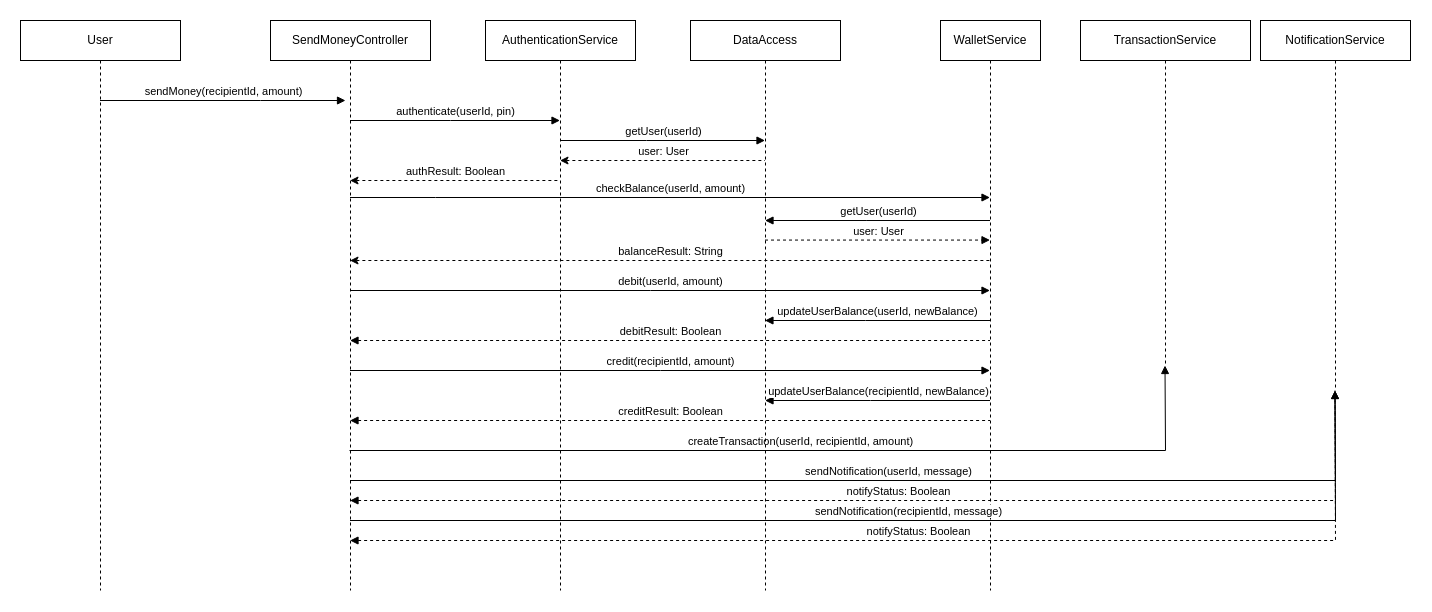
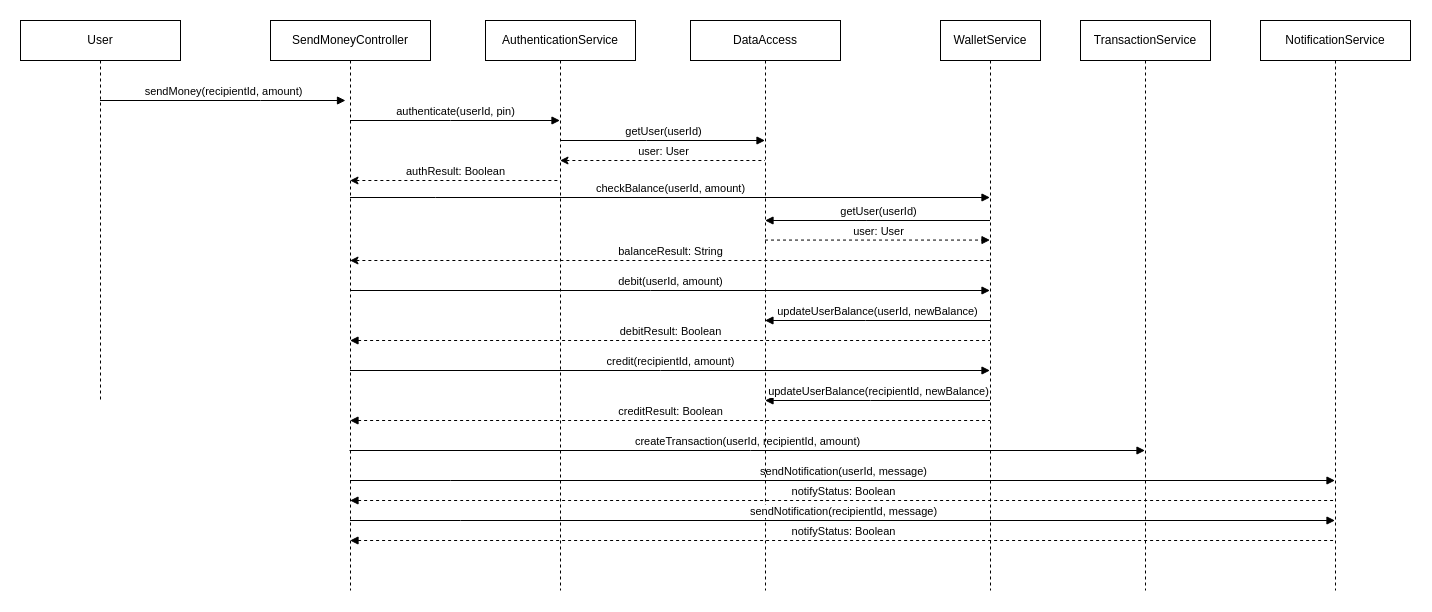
node "TransactionService": size 170x345 -> 130x570
node "NotificationService": size 150x370 -> 150x570
node "User": size 160x570 -> 160x380
